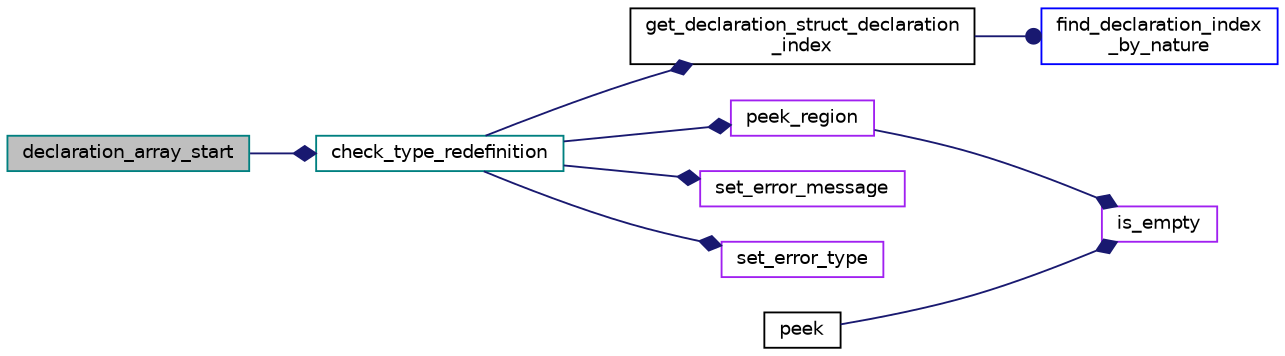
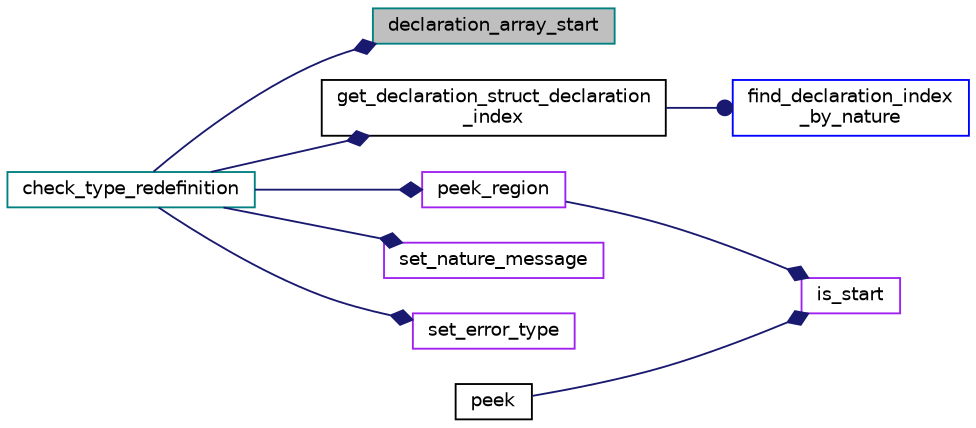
edge "declaration_array_start" -> "check_type_redefinition": reversed
node "set_error_message": label "set_error_message" -> "set_nature_message"
node "is_empty": label "is_empty" -> "is_start"
